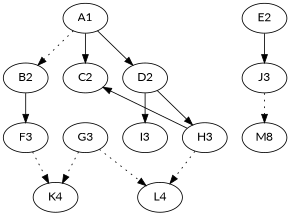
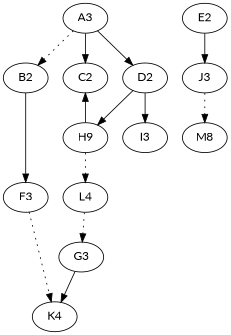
node "A1": label "A1" -> "A3"
node "H3": label "H3" -> "H9"
edge "G3" -> "K4": style dotted -> solid
edge "G3" -> "L4": reversed
